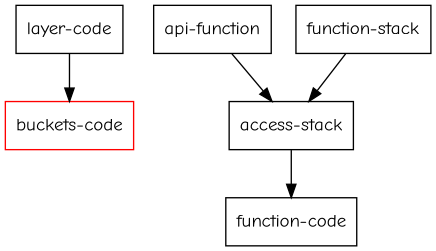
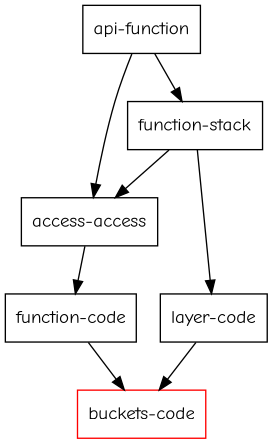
edge "api-function" -> "function-stack": added
node "access-stack": label "access-stack" -> "access-access"
edge "function-stack" -> "layer-code": added
edge "function-code" -> "buckets-code": added
